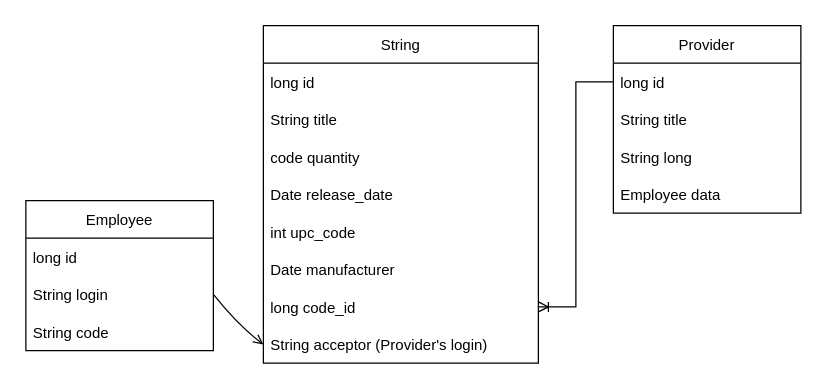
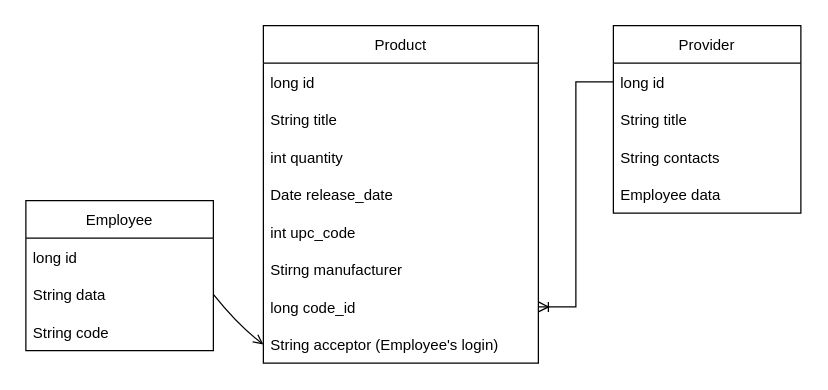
node "String": label "String" -> "Product"
node "code quantity": label "code quantity" -> "int quantity"
node "String long": label "String long" -> "String contacts"
node "Date manufacturer": label "Date manufacturer" -> "Stirng manufacturer"
node "String login": label "String login" -> "String data"
node "String acceptor (Provider's login)": label "String acceptor (Provider's login)" -> "String acceptor (Employee's login)"
